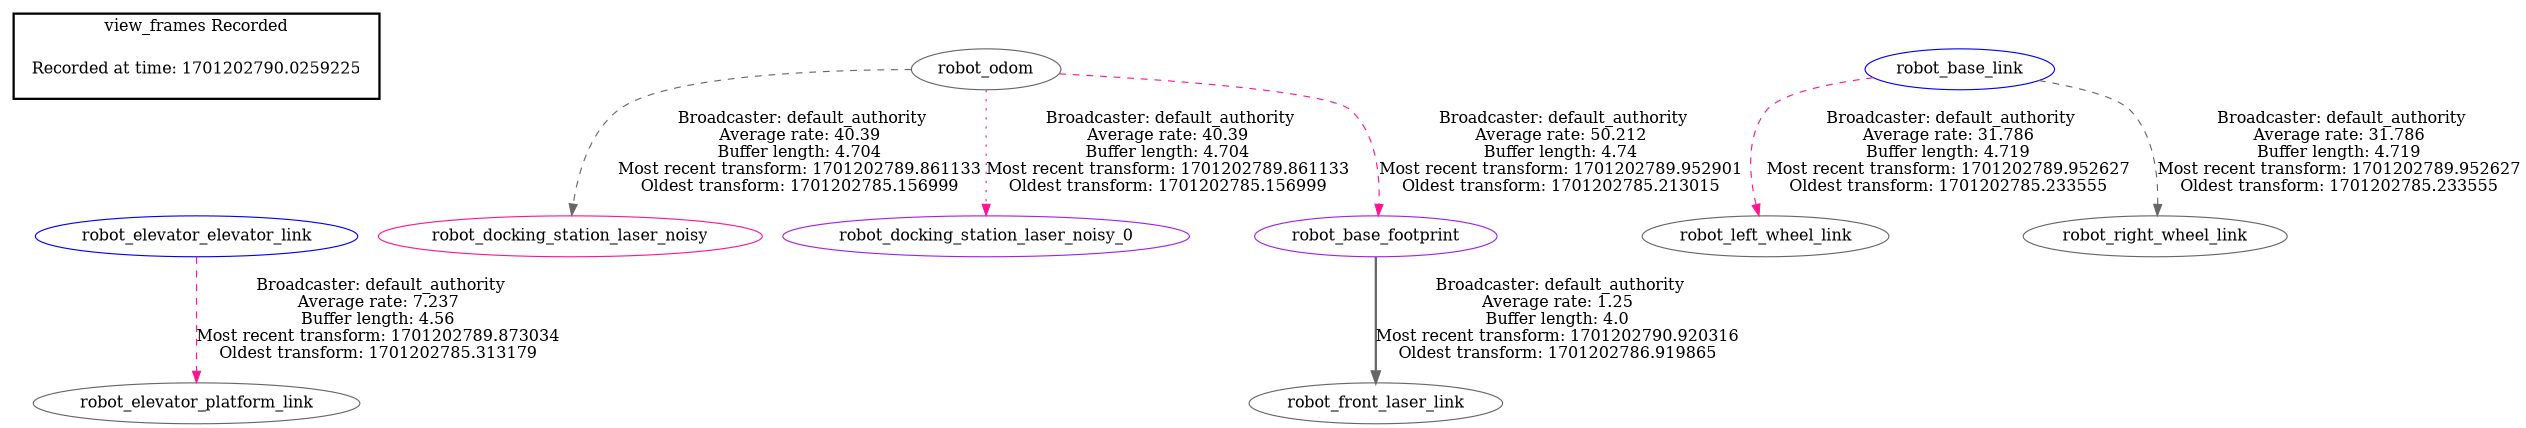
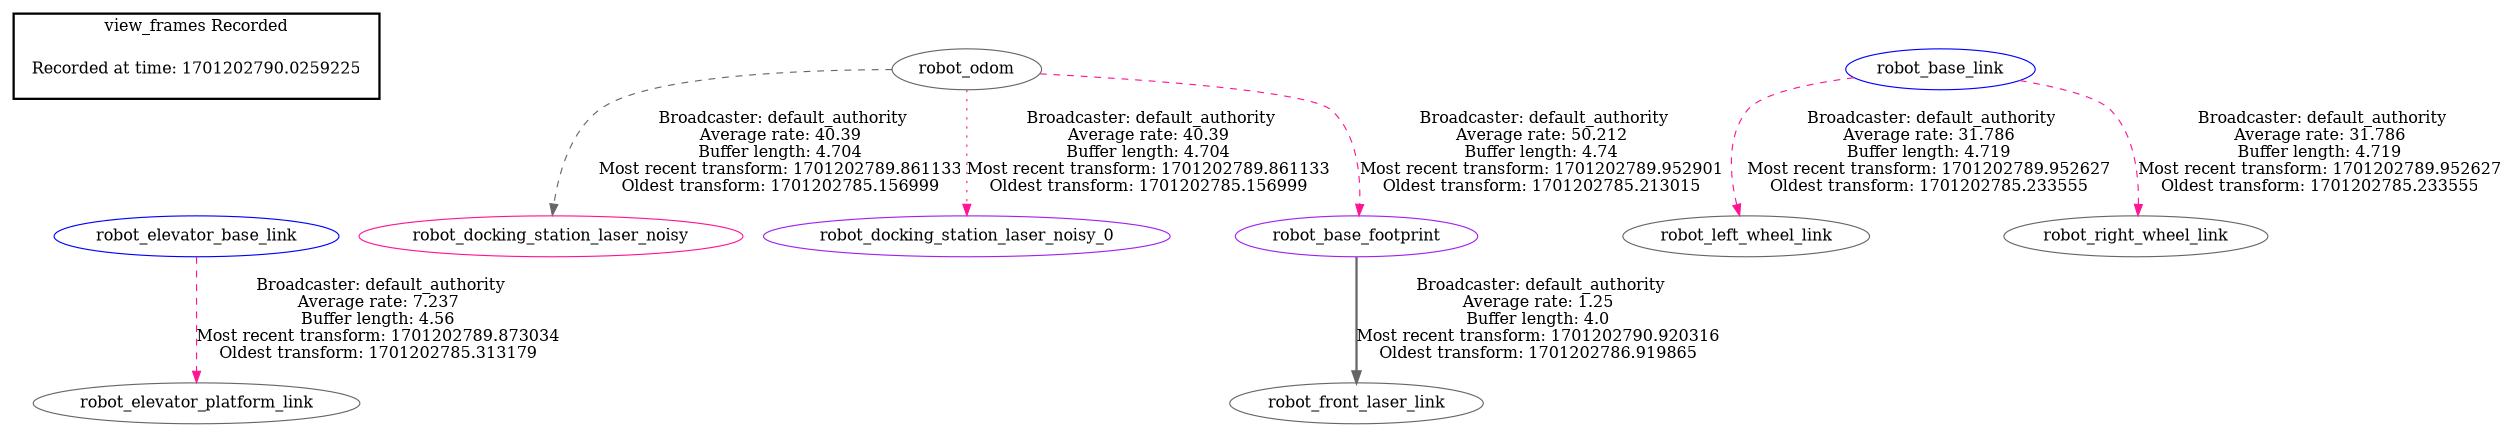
edge "robot_base_link" -> "robot_right_wheel_link": color gray40 -> deeppink
node "robot_elevator_elevator_link": label "robot_elevator_elevator_link" -> "robot_elevator_base_link"
